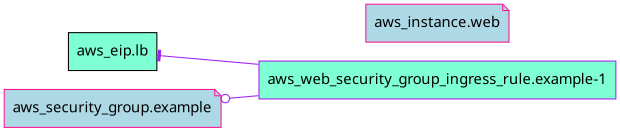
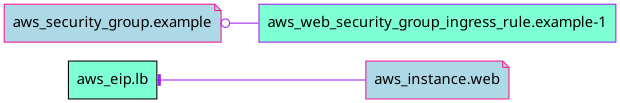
edge "aws_web_security_group_ingress_rule.example-1" -> "aws_eip.lb": now "aws_instance.web" -> "aws_eip.lb"
